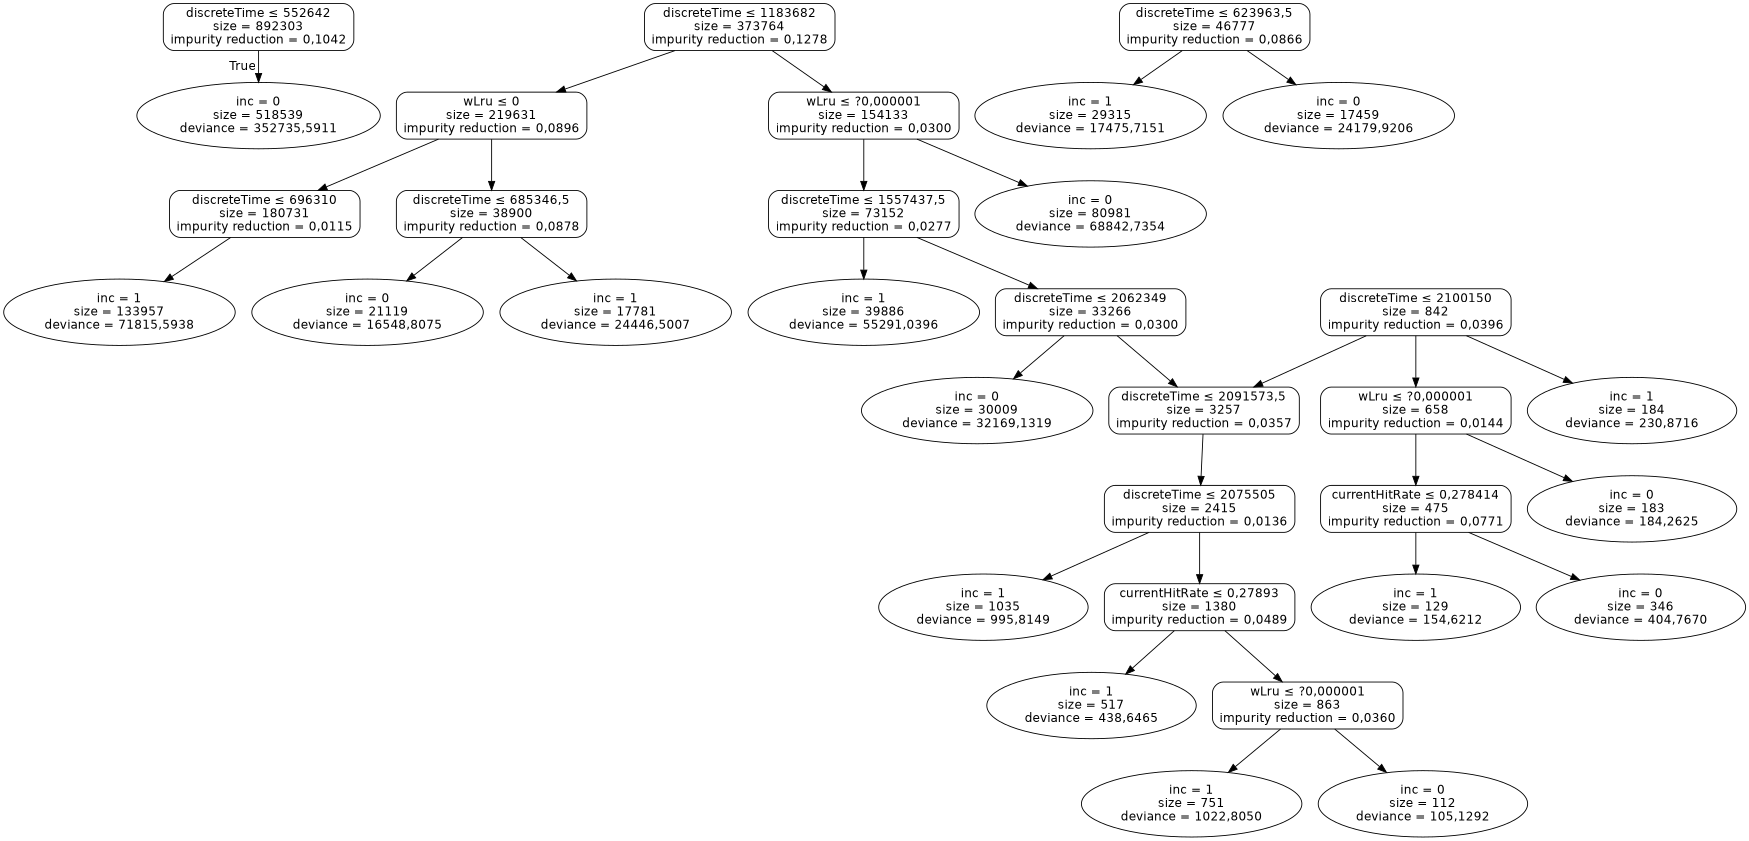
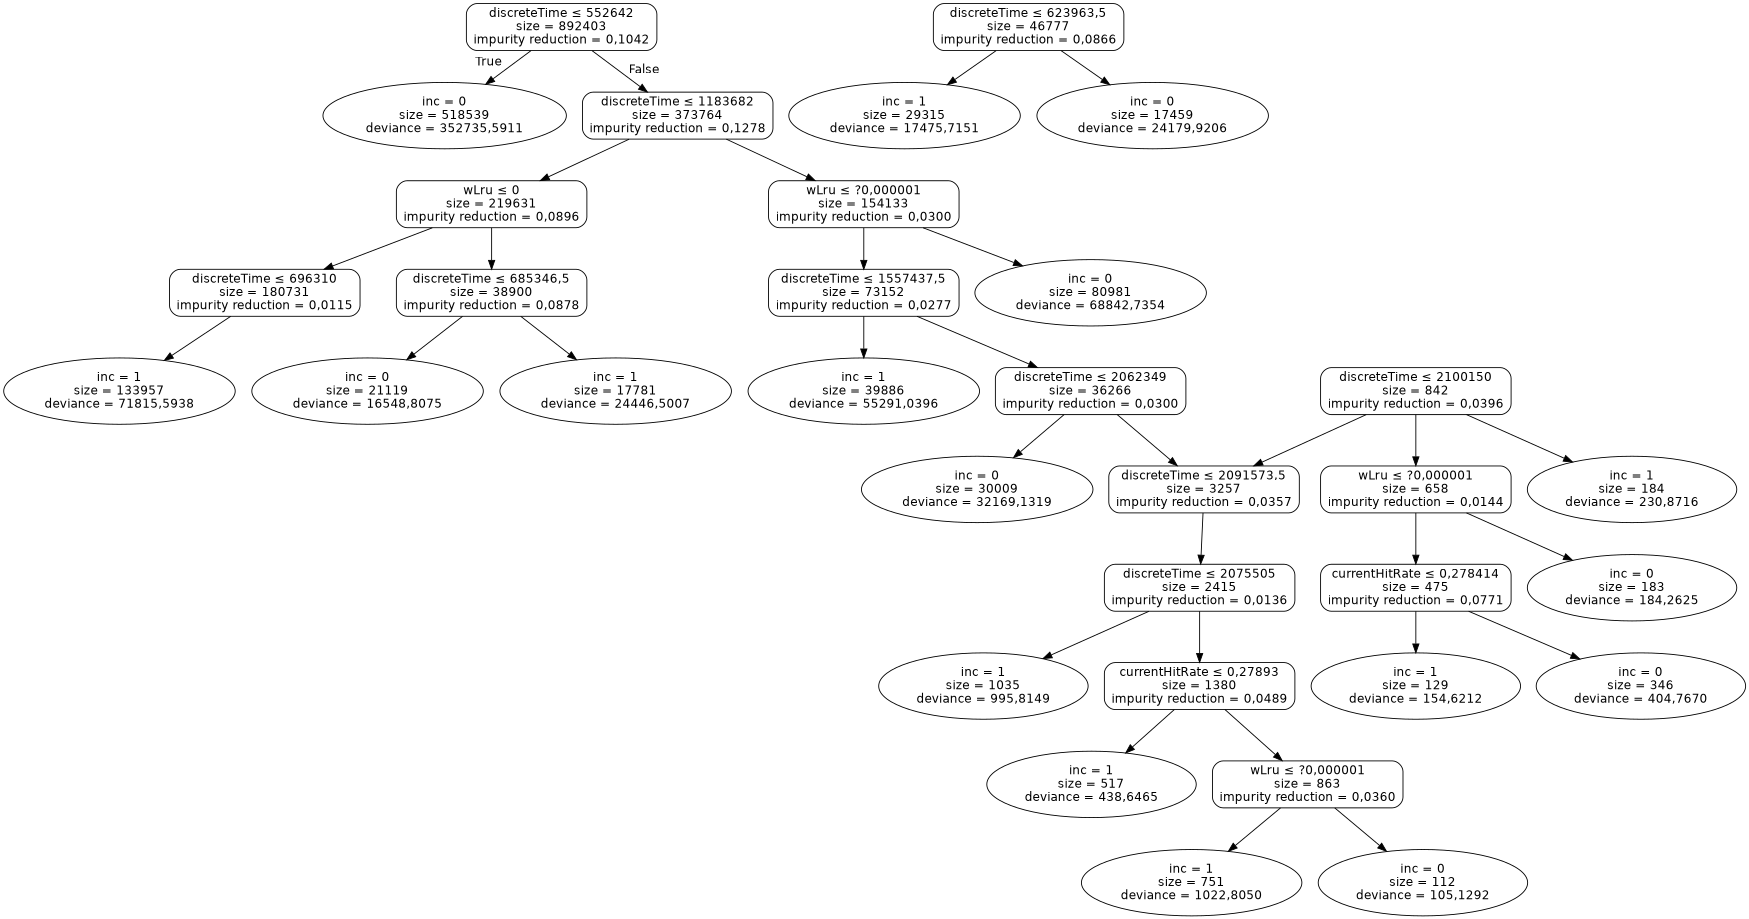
node "discreteTime ≤ 552642": text "size = 892303" -> "size = 892403"
edge "discreteTime ≤ 552642" -> "discreteTime ≤ 1183682": added
node "discreteTime ≤ 2062349": text "size = 33266" -> "size = 36266"
